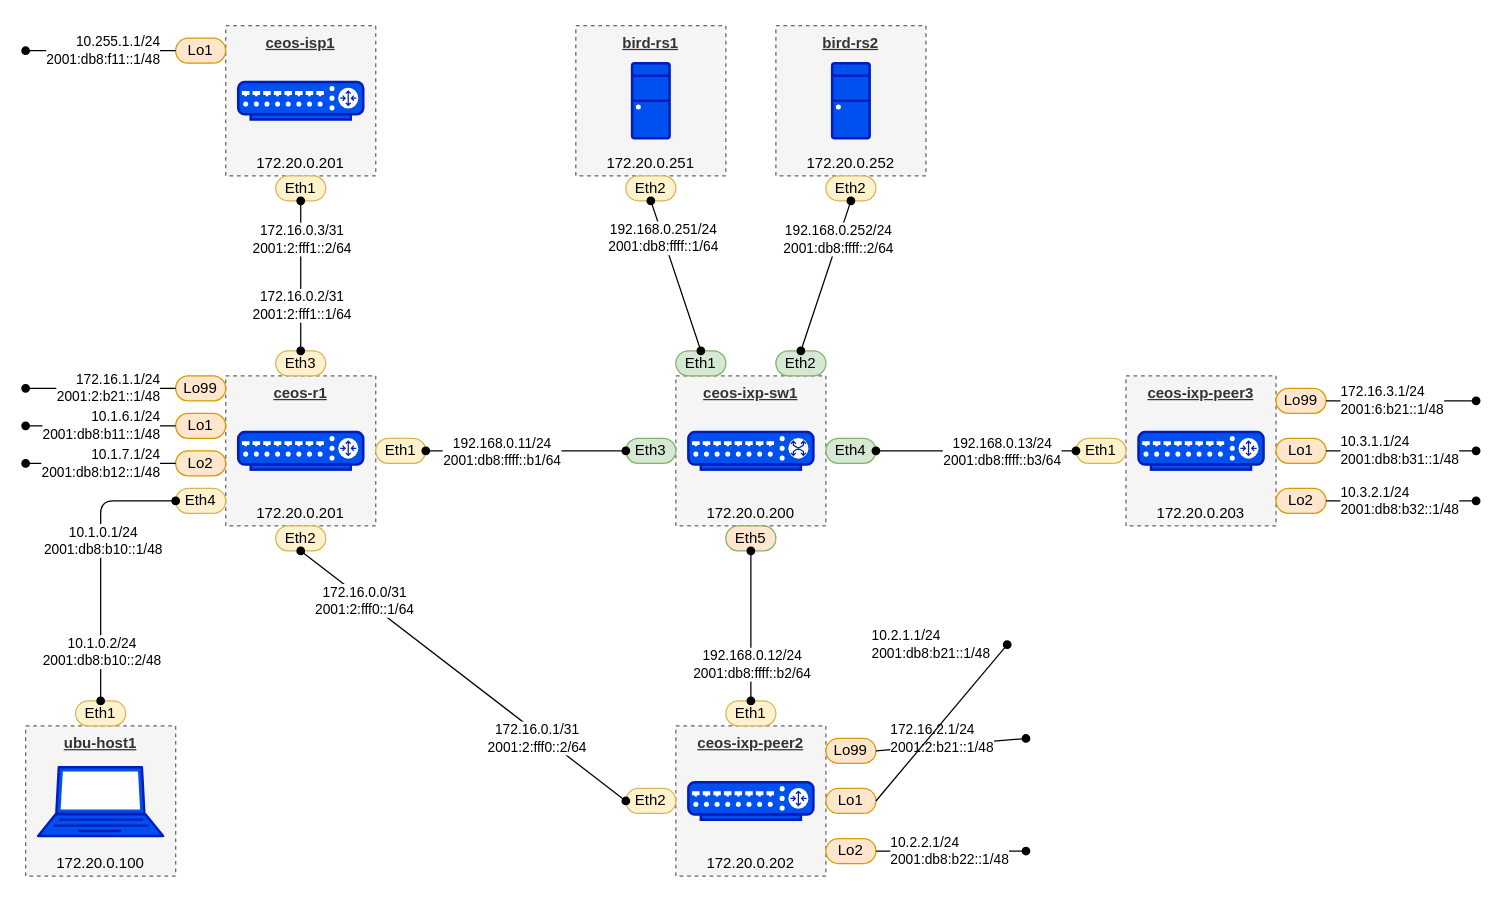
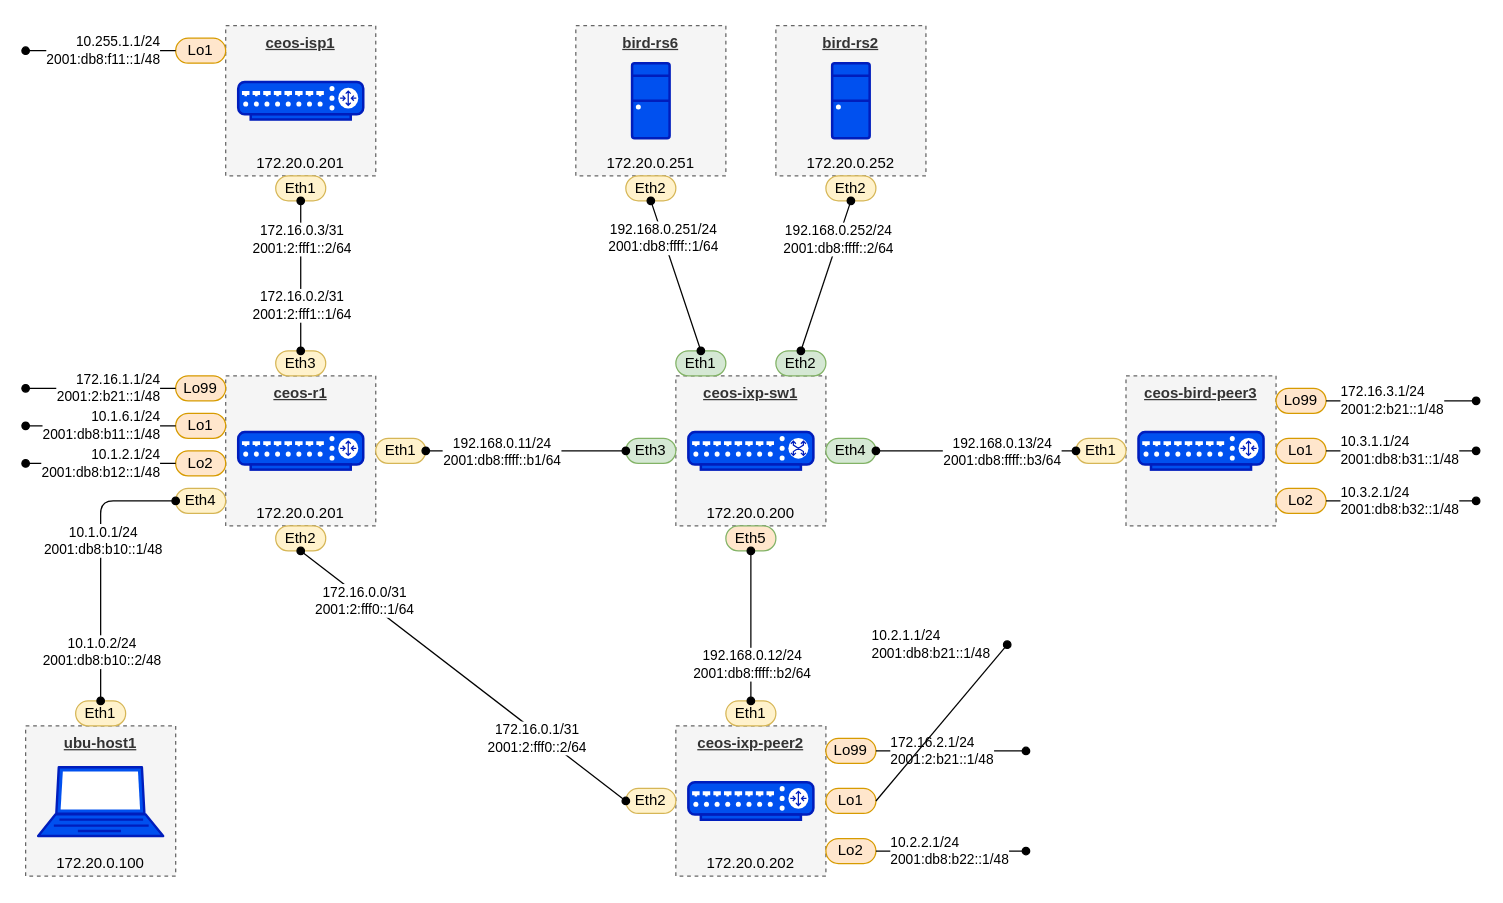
node "bird-rs1": label "bird-rs1" -> "bird-rs6"
node "ceos-ixp-peer3": label "ceos-ixp-peer3" -> "ceos-bird-peer3"
node "172.16.3.1/24 2001:6:b21::1/48": label "172.16.3.1/24 2001:6:b21::1/48" -> "172.16.3.1/24 2001:2:b21::1/48"
node "10.1.7.1/24 2001:db8:b12::1/48": label "10.1.7.1/24 2001:db8:b12::1/48" -> "10.1.2.1/24 2001:db8:b12::1/48"
node "172.20.0.203": removed
node "172.16.2.1/24 2001:2:b21::1/48": moved (957, 738) -> (957, 751)
